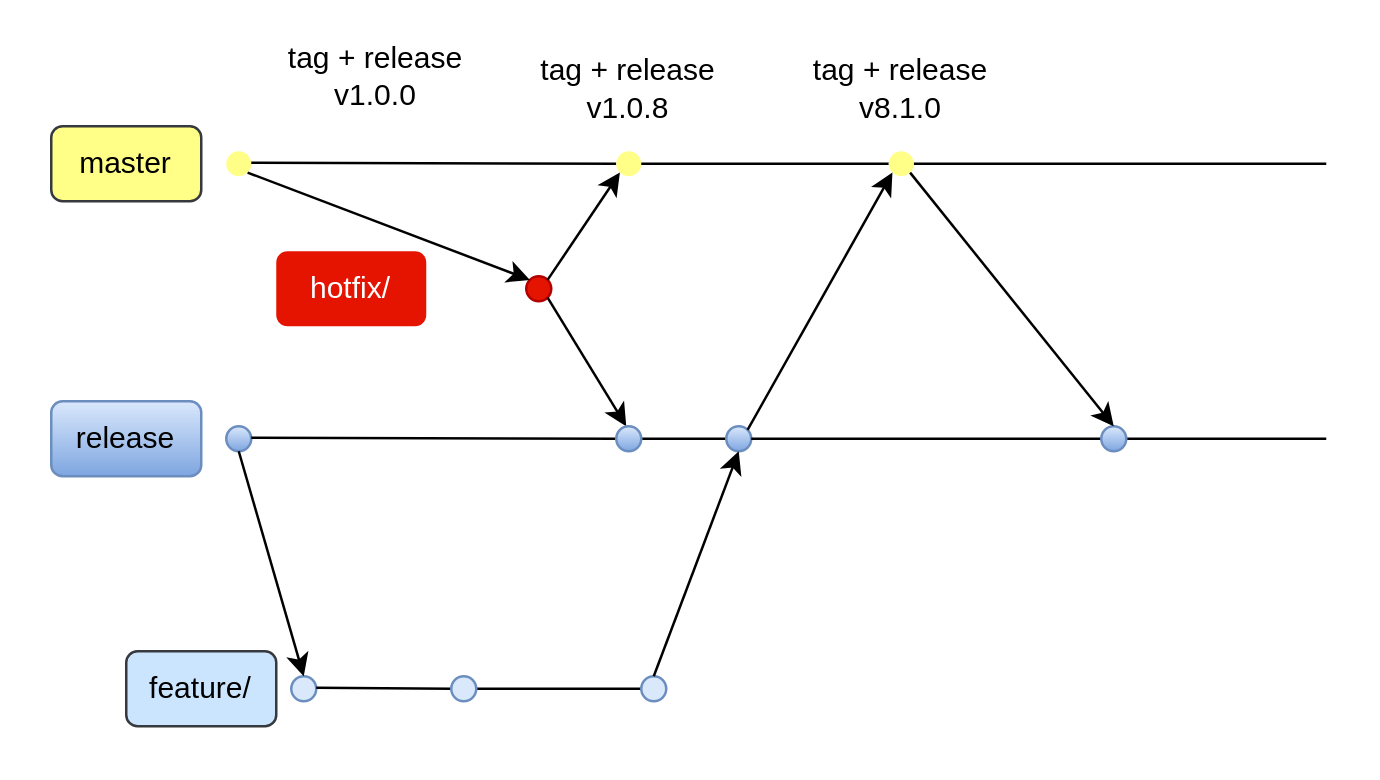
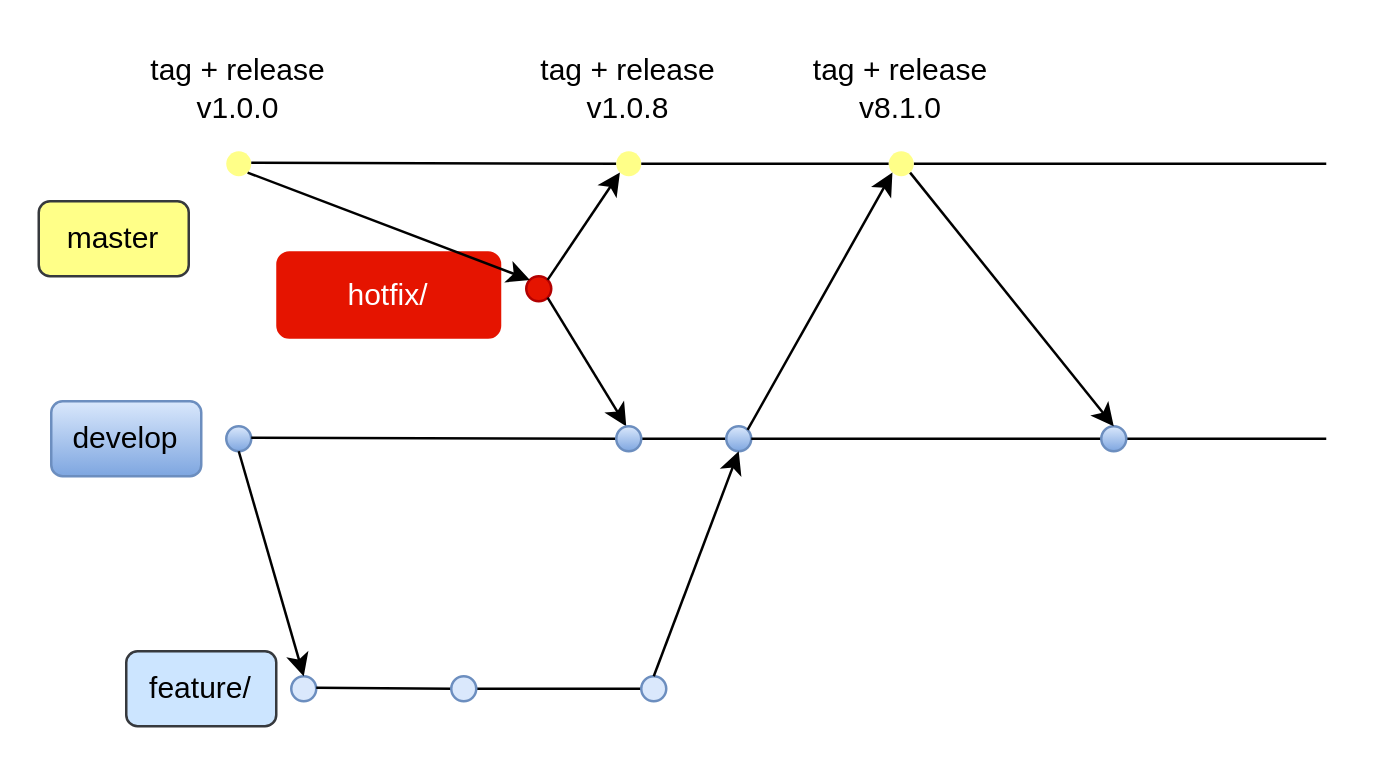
node "tag + release v1.0.0": moved (376, 76) -> (239, 89)
node "master": moved (126, 164) -> (114, 239)
node "hotfix/": size 150x75 -> 225x88
node "release": label "release" -> "develop"
